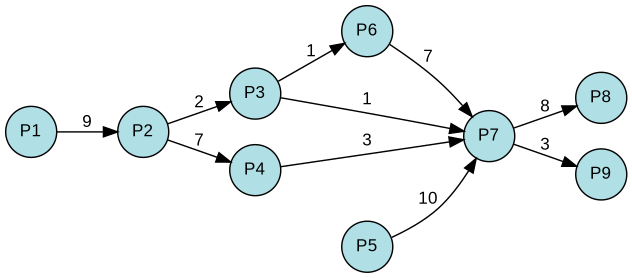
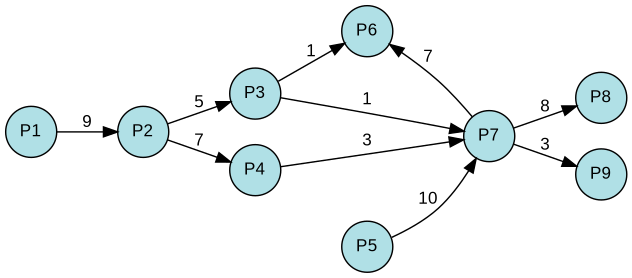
edge "P6" -> "P7": reversed
edge "P2" -> "P3": label "2" -> "5"
